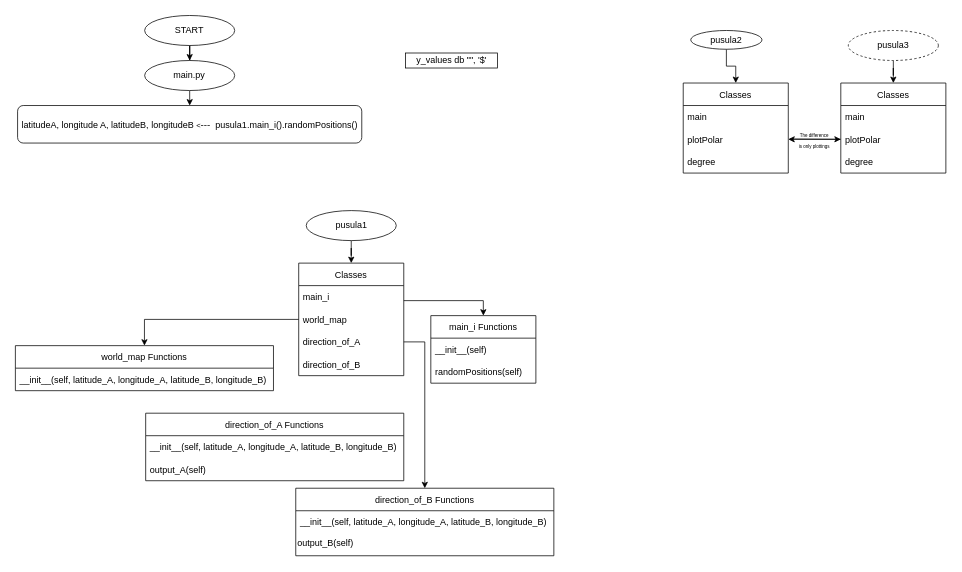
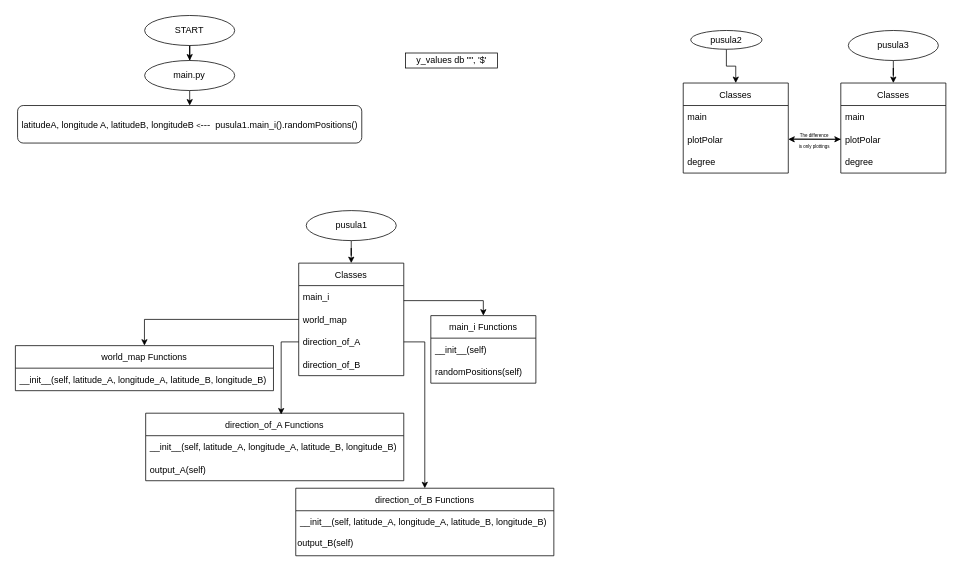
node "pusula3": style dashed -> solid
edge "direction_of_A" -> "direction_of_A Functions": added
